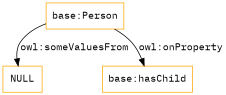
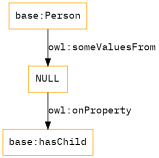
edge "base:Person" -> "base:hasChild": now "NULL" -> "base:hasChild"
